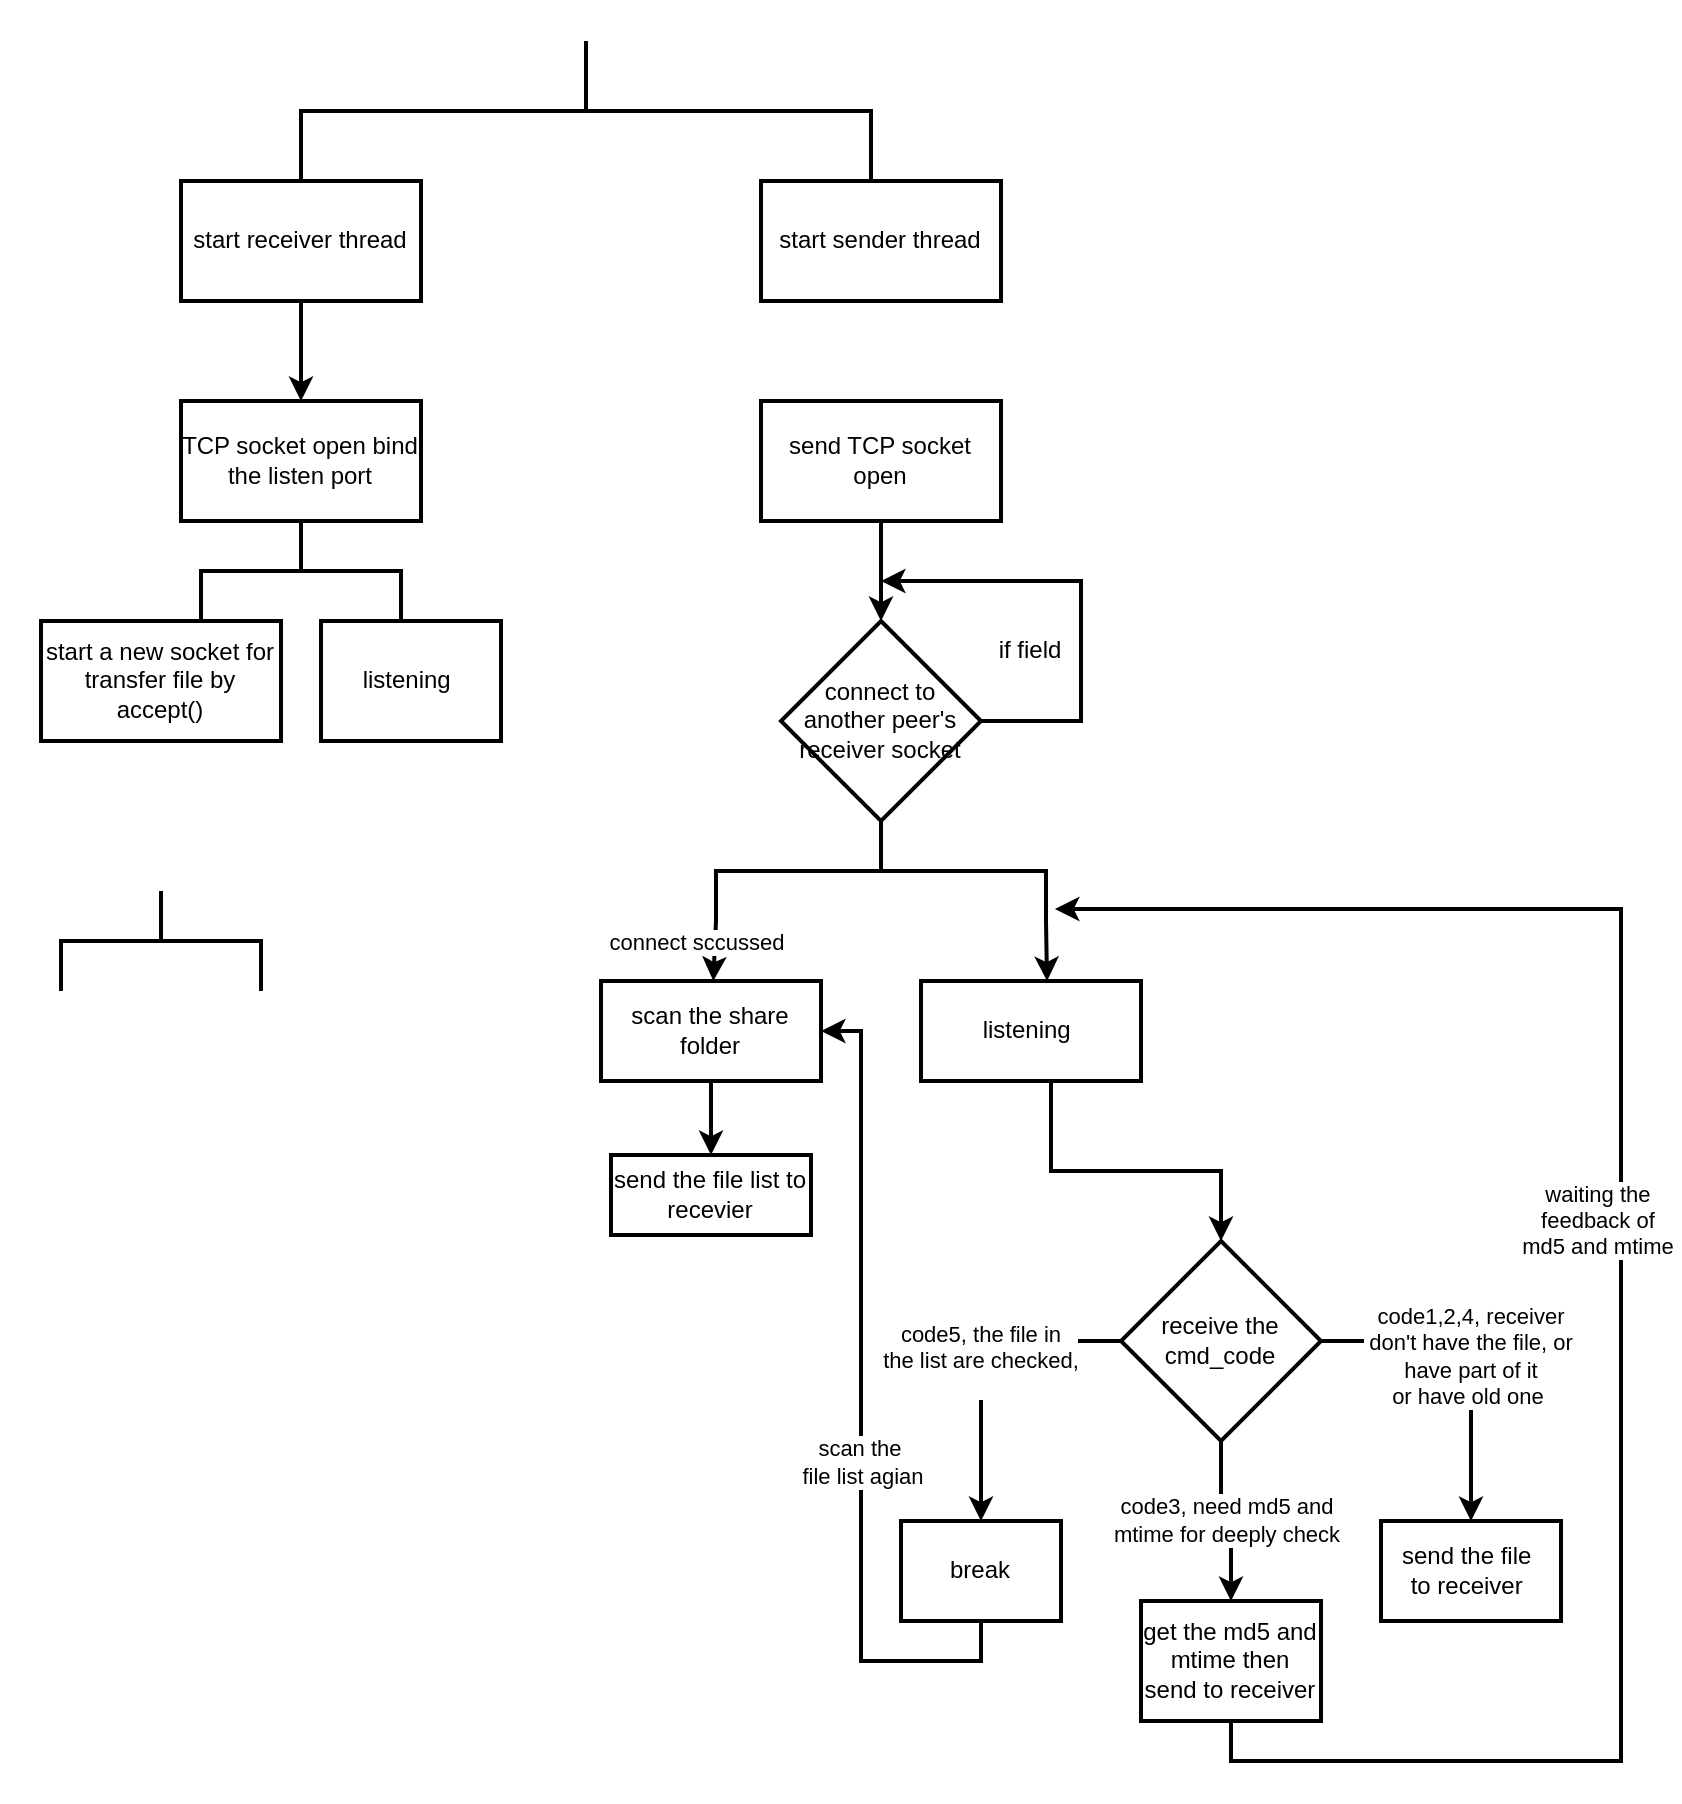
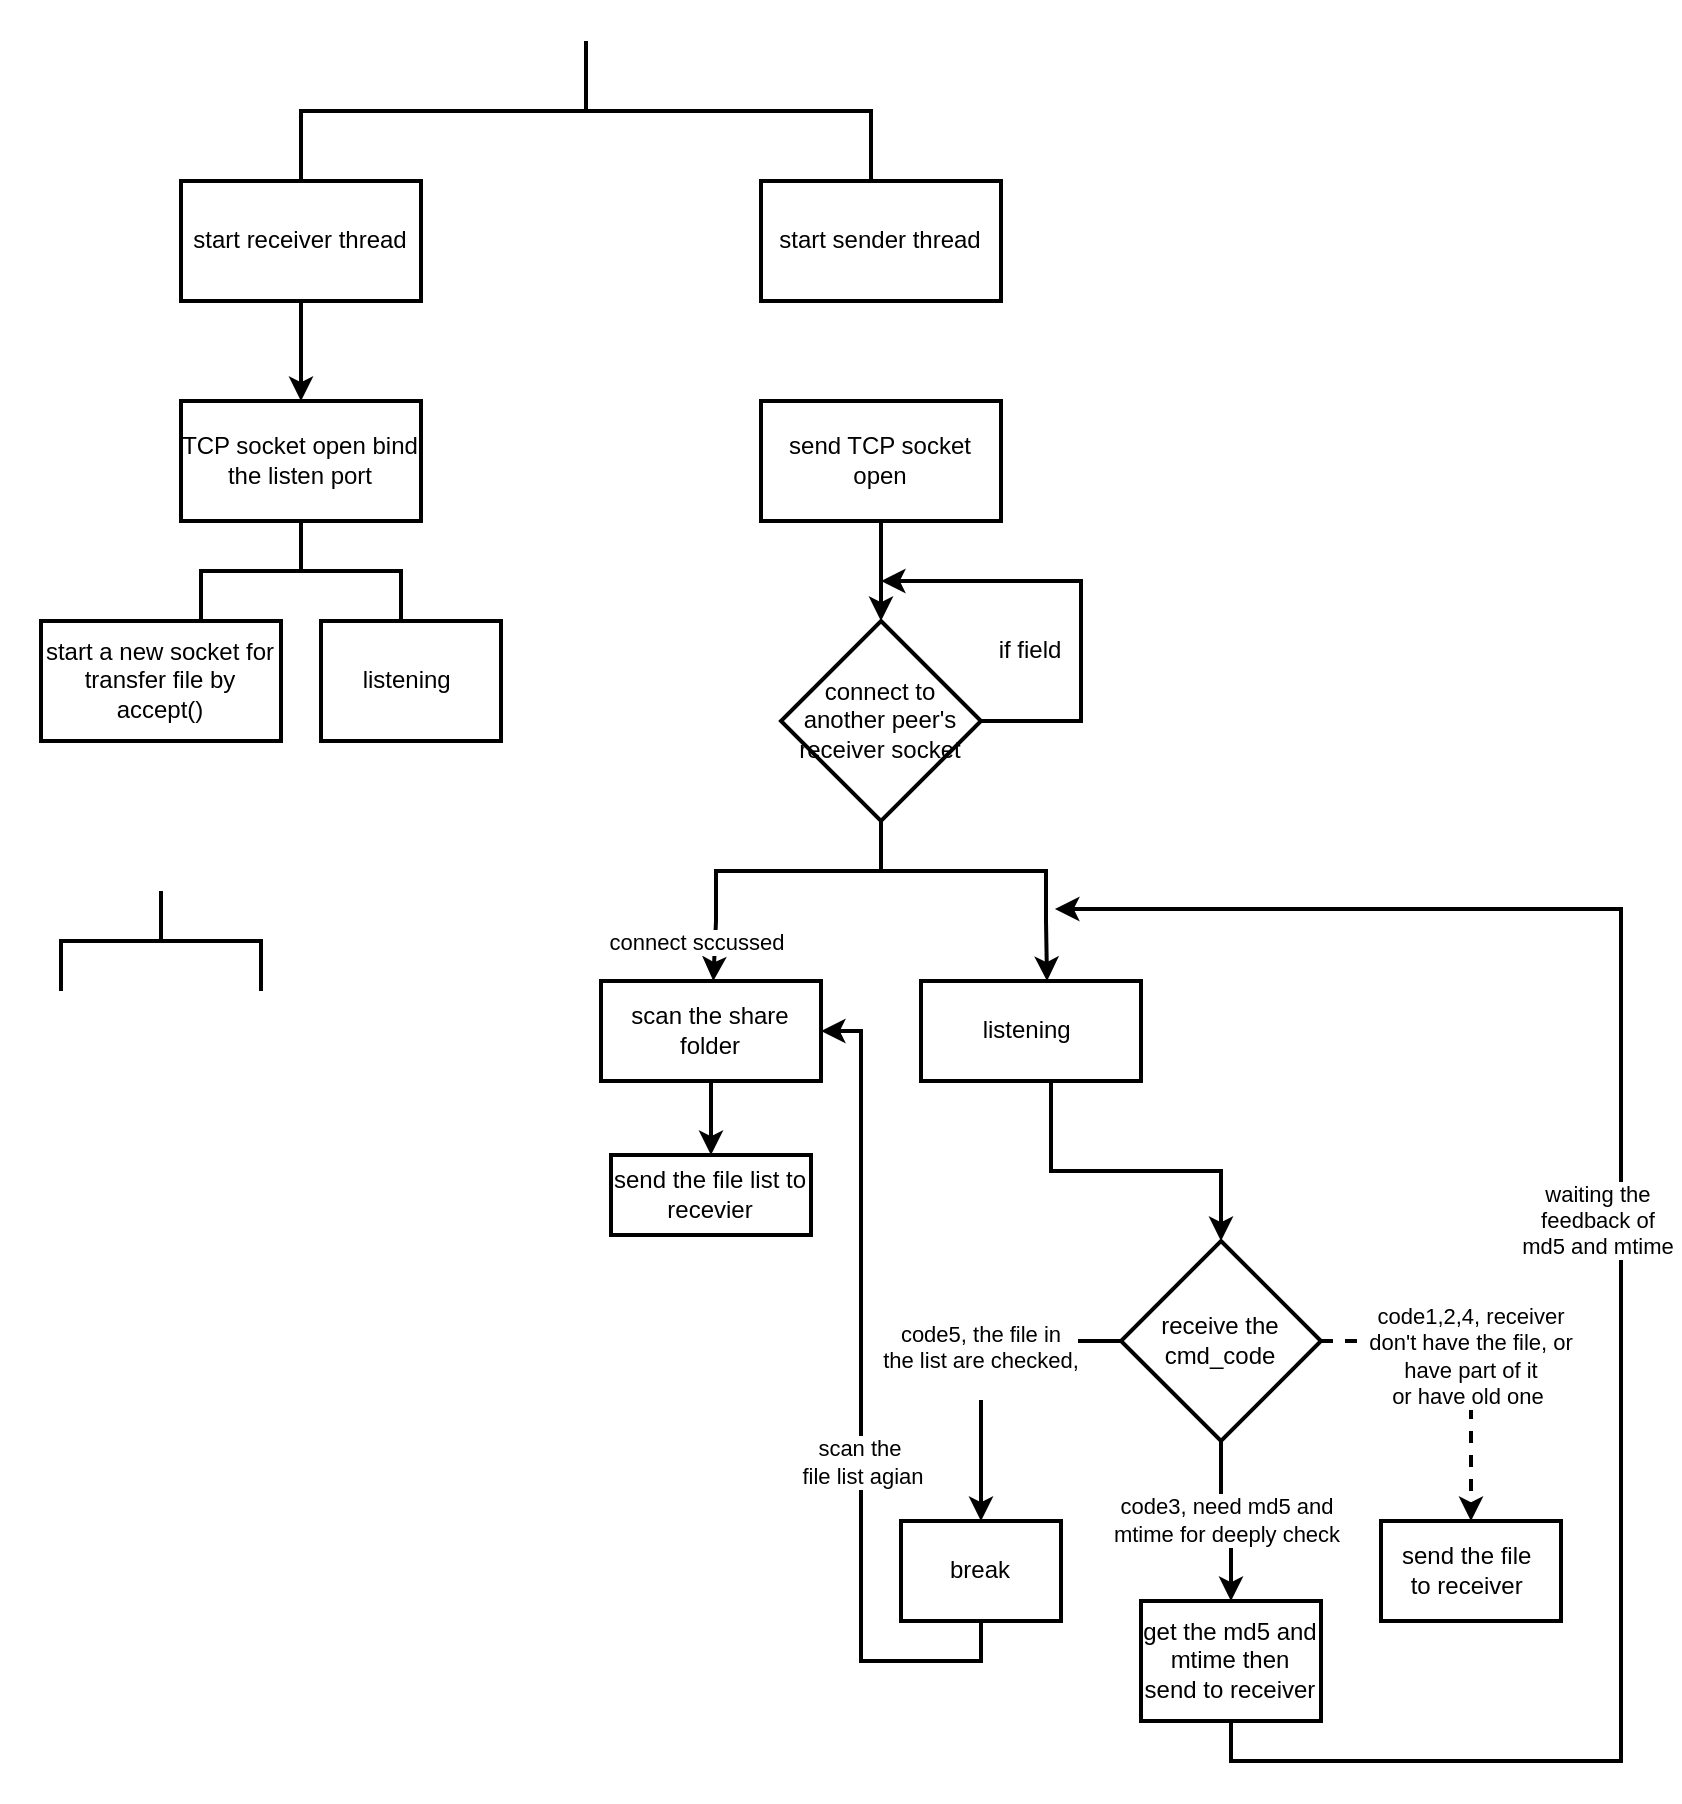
edge "receive the cmd_code" -> "send the file to receiver": style solid -> dashed
